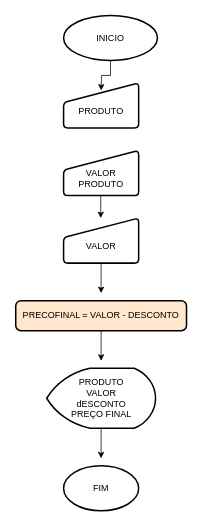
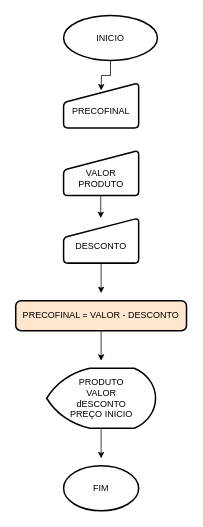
node "PRODUTO": label "PRODUTO" -> "PRECOFINAL"
node "VALOR": label "VALOR" -> "DESCONTO"
node "PRODUTO VALOR dESCONTO PREÇO FINAL": label "PRODUTO VALOR dESCONTO PREÇO FINAL" -> "PRODUTO VALOR dESCONTO PREÇO INICIO"
